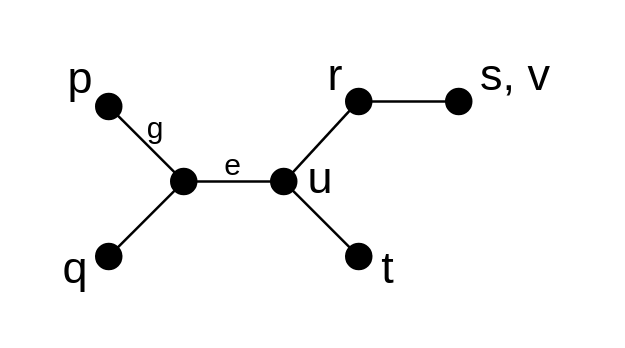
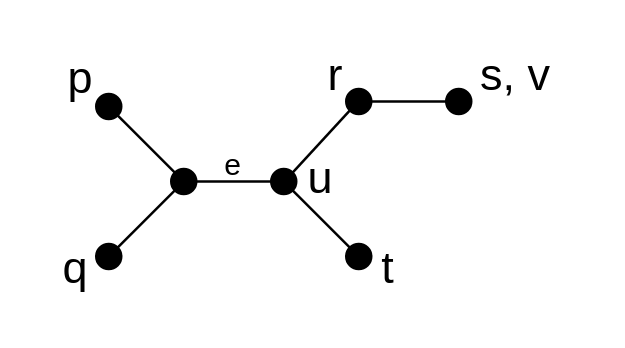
node "g": removed
